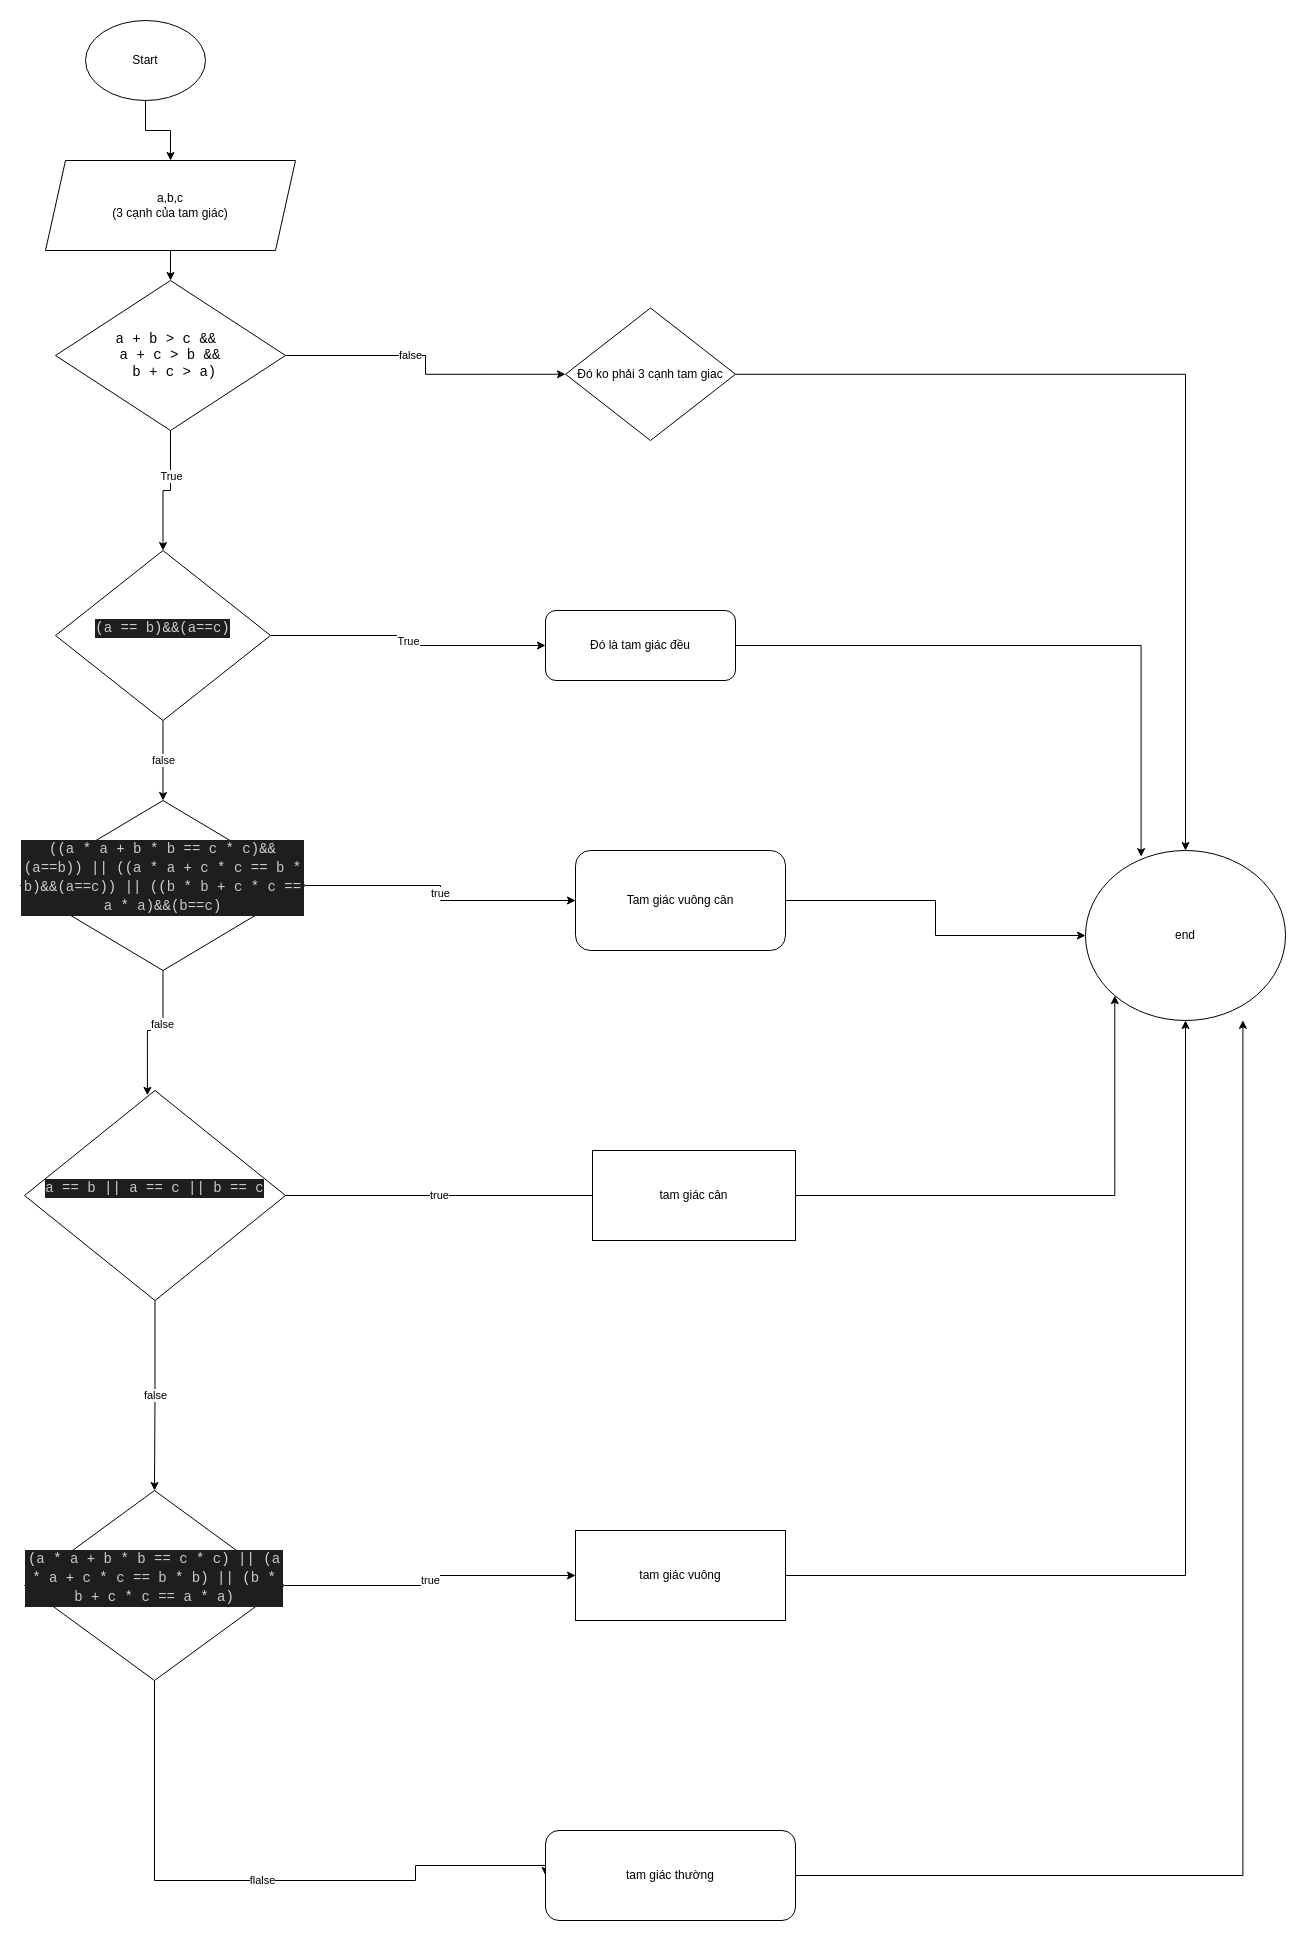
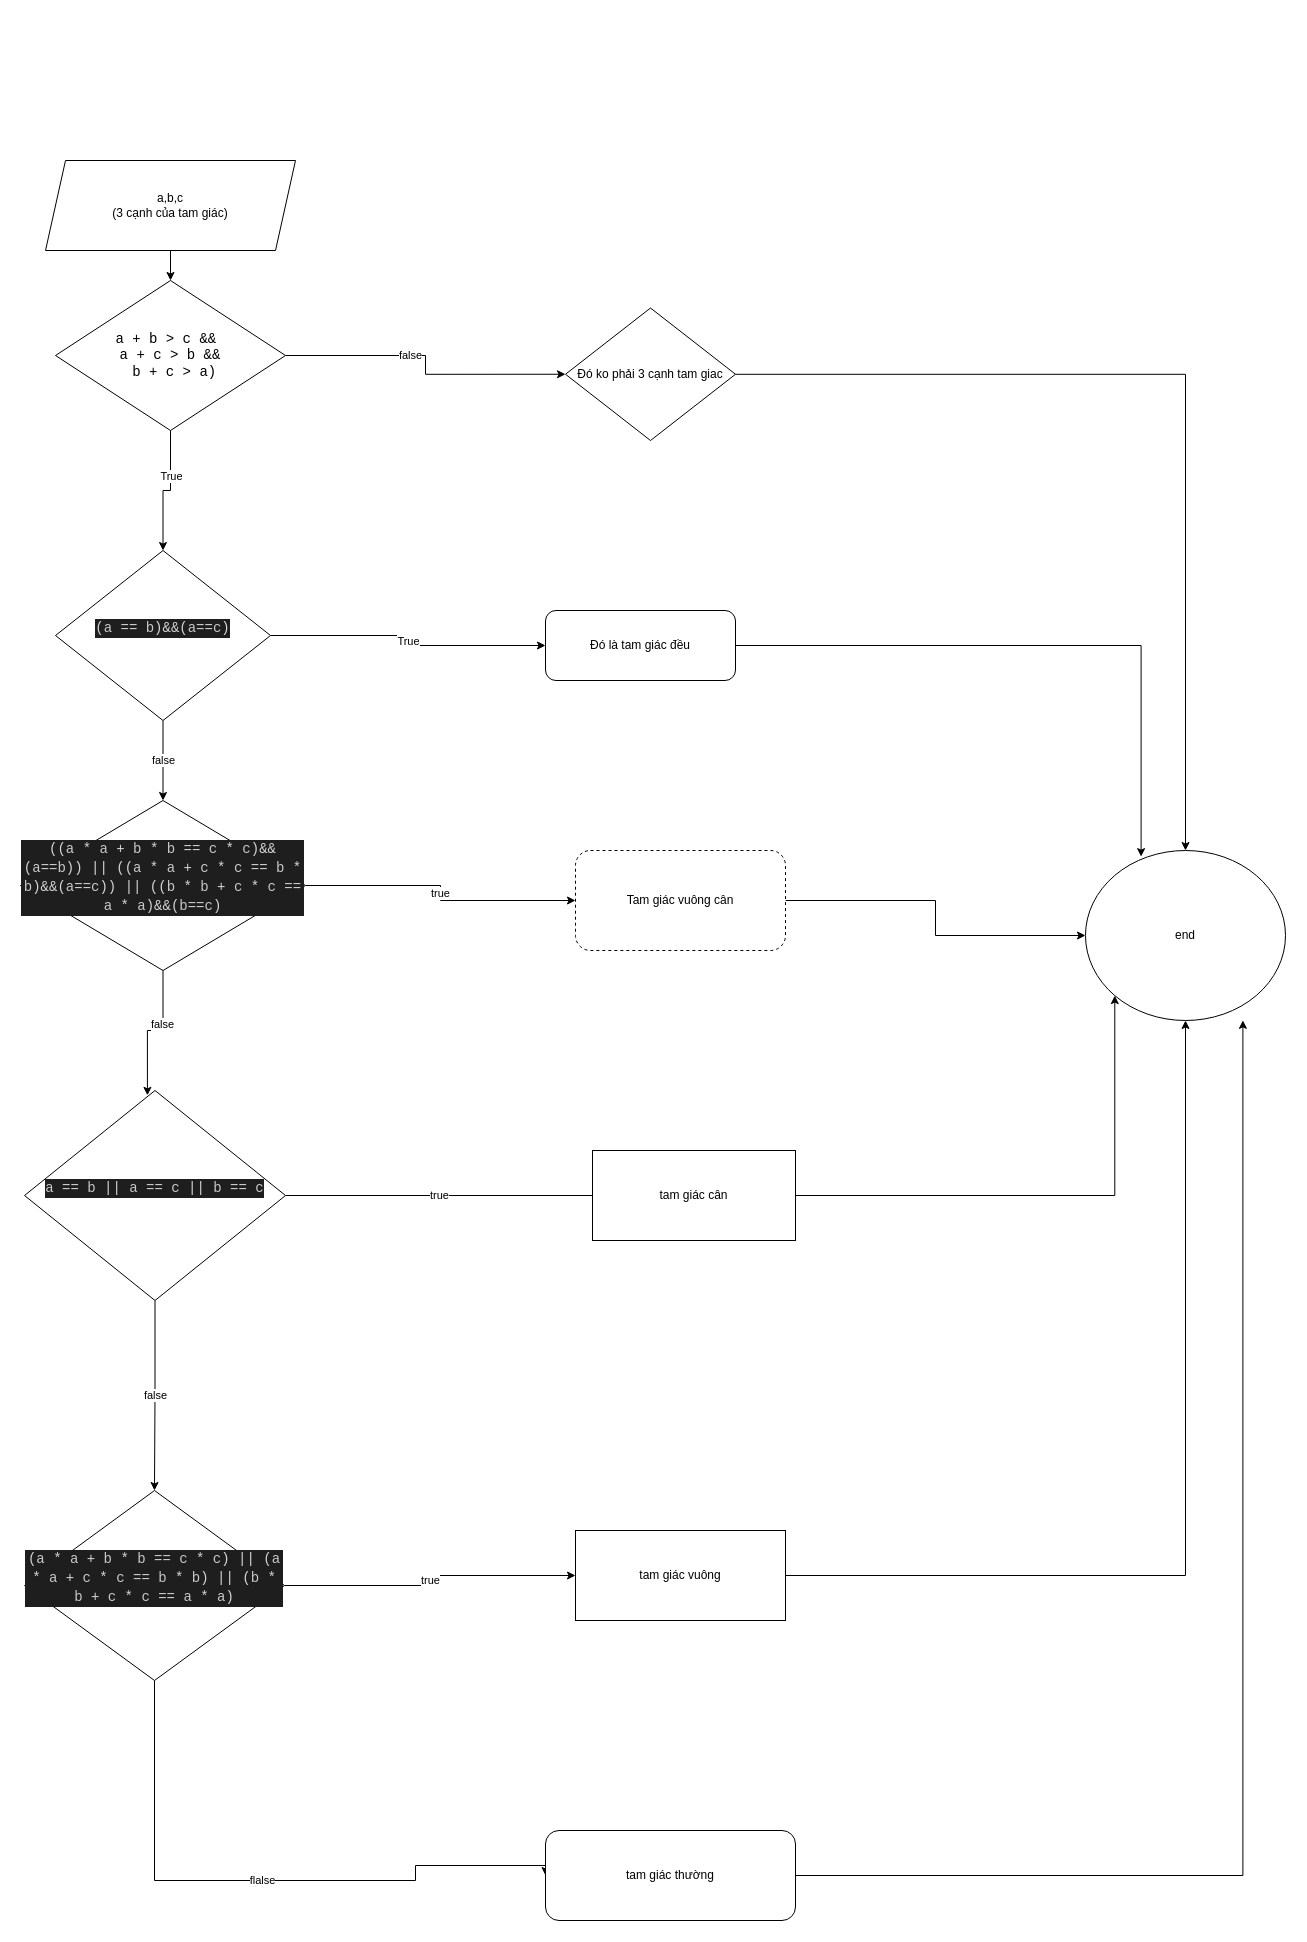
node "Start": removed
edge "Start" -> "a,b,c (3 cạnh của tam giác)": removed
node "Tam giác vuông cân": style solid -> dashed
